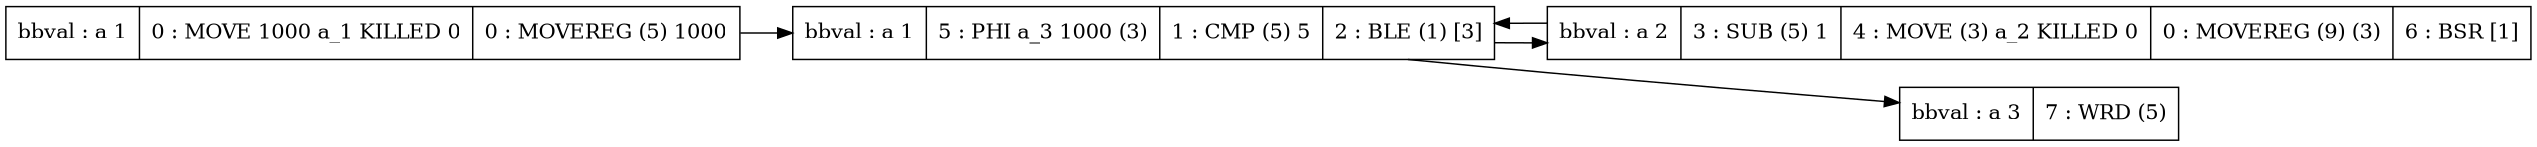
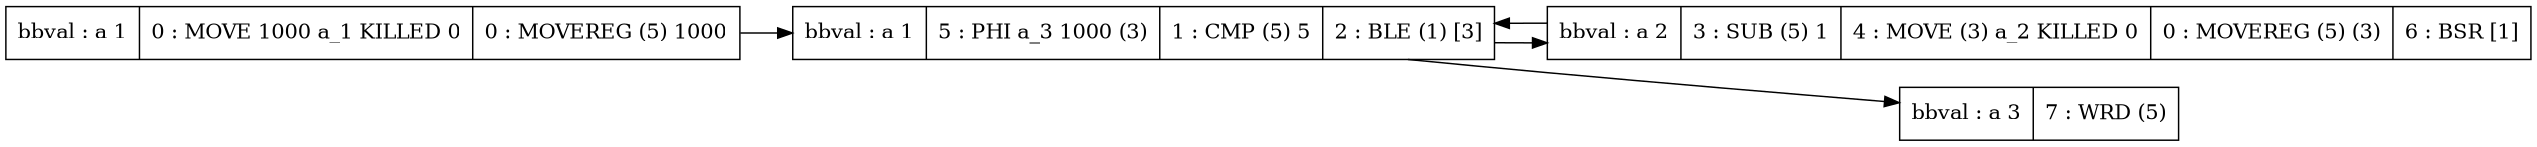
node "bbval : a 2": text "0 : MOVEREG (9) (3)" -> "0 : MOVEREG (5) (3)"
